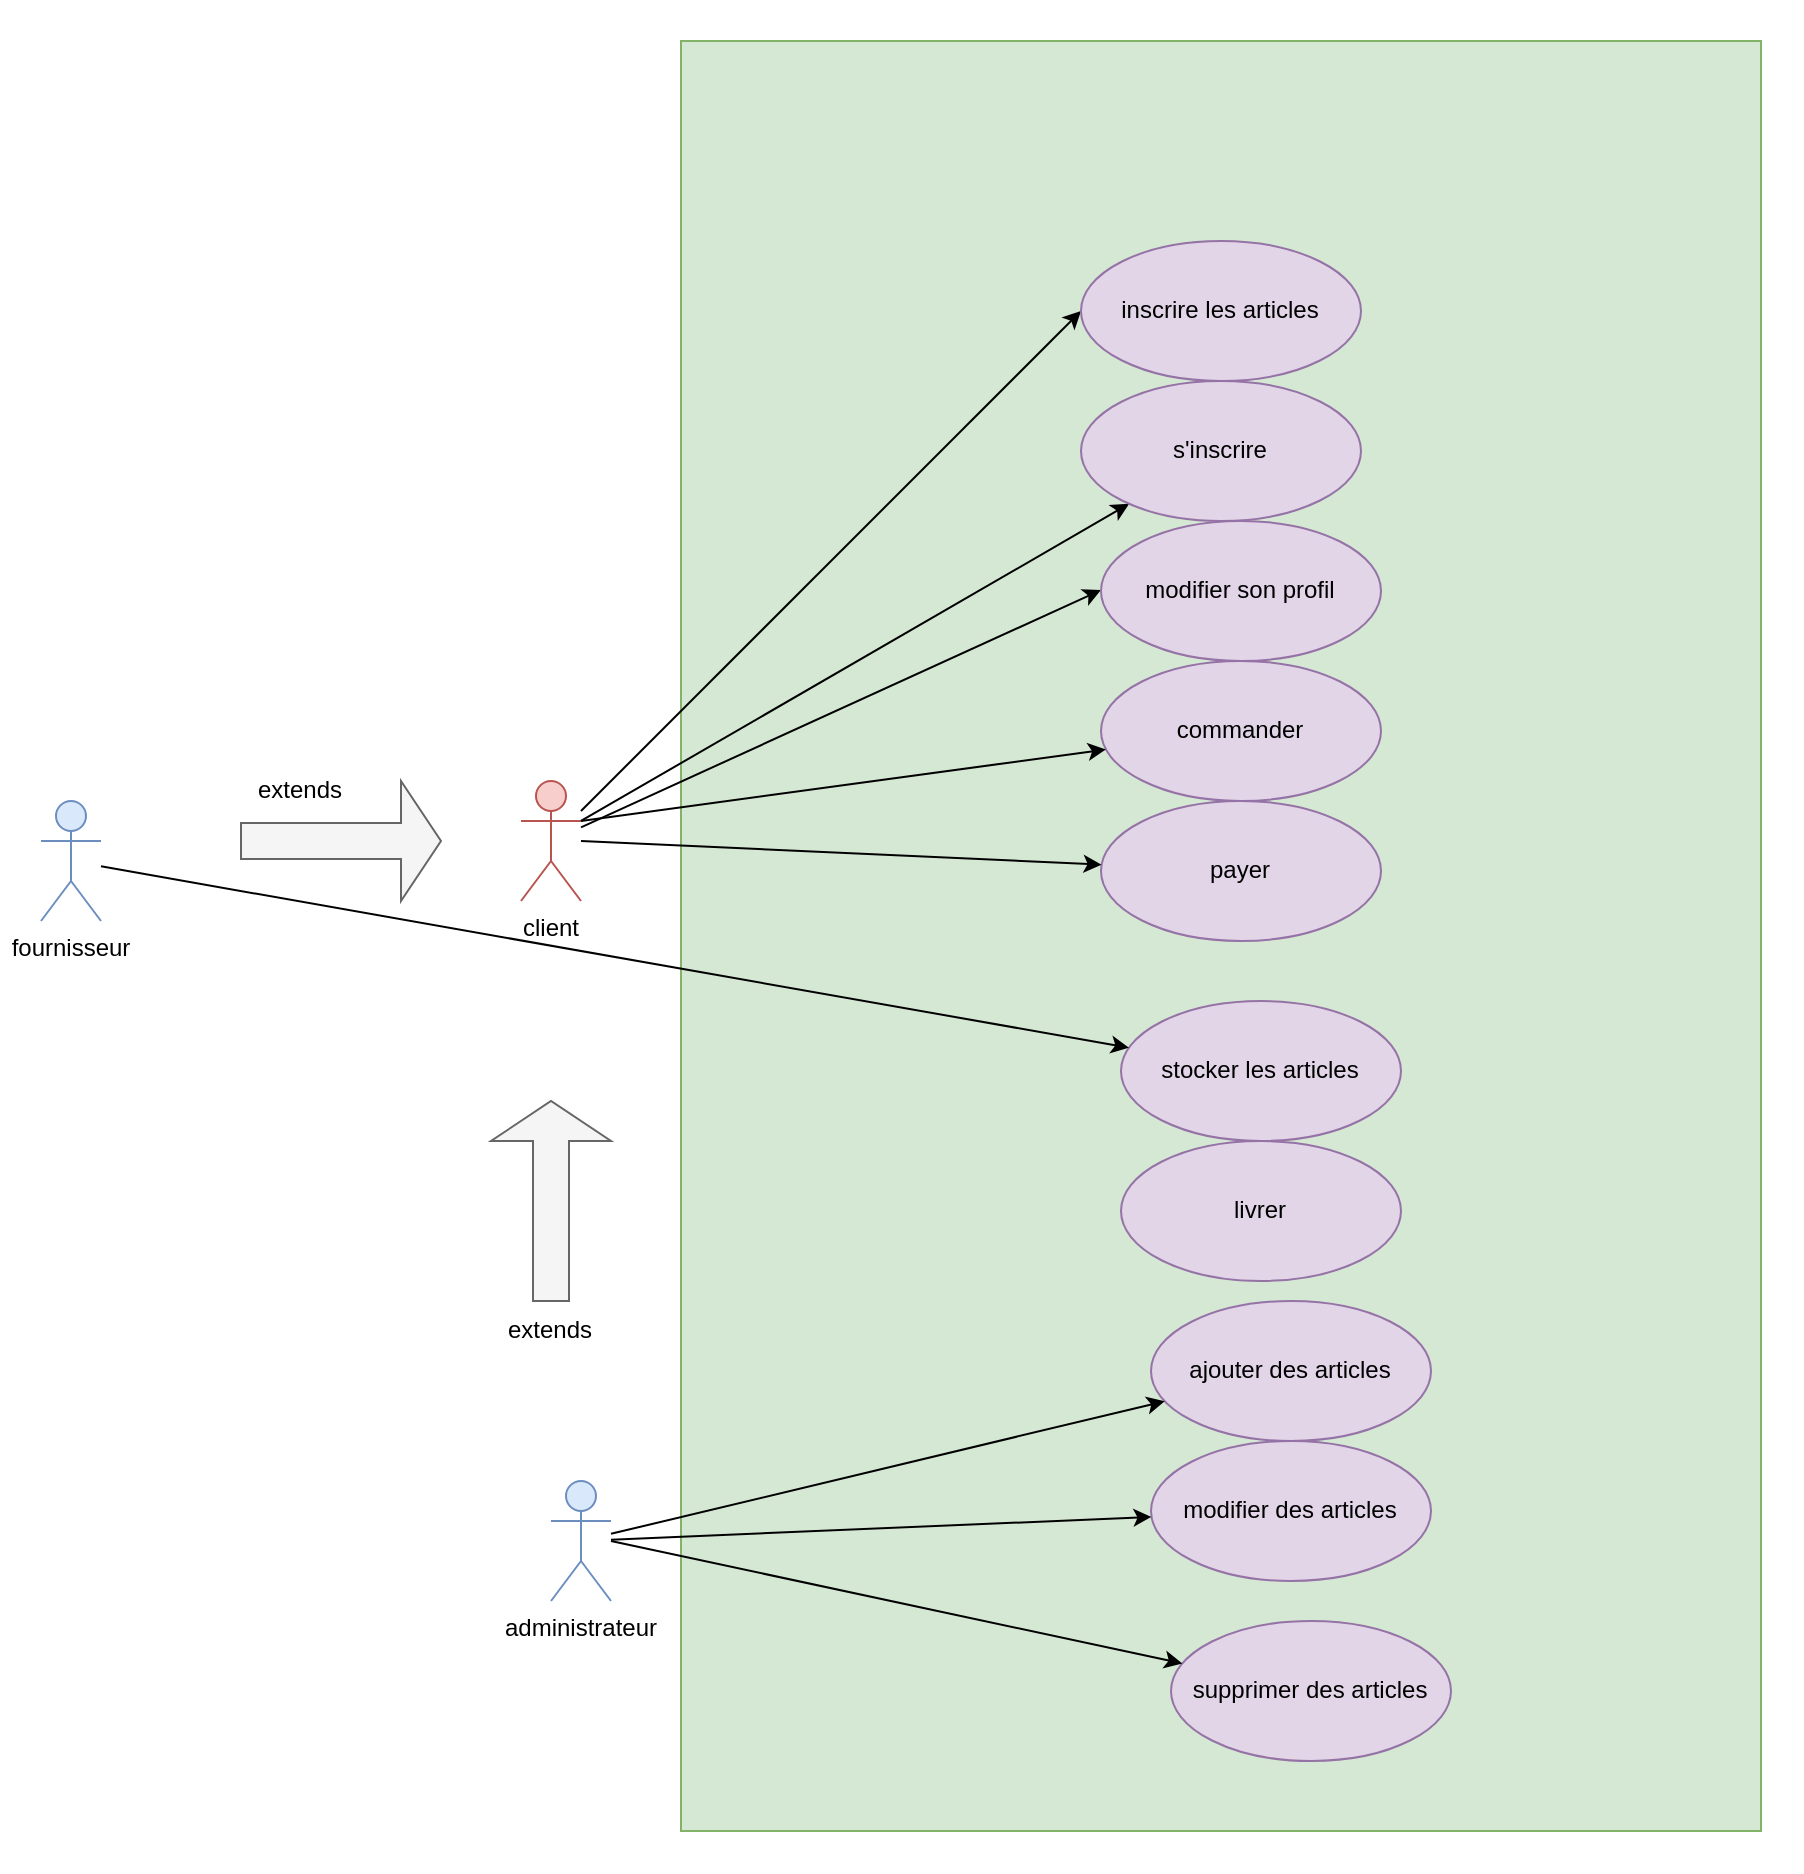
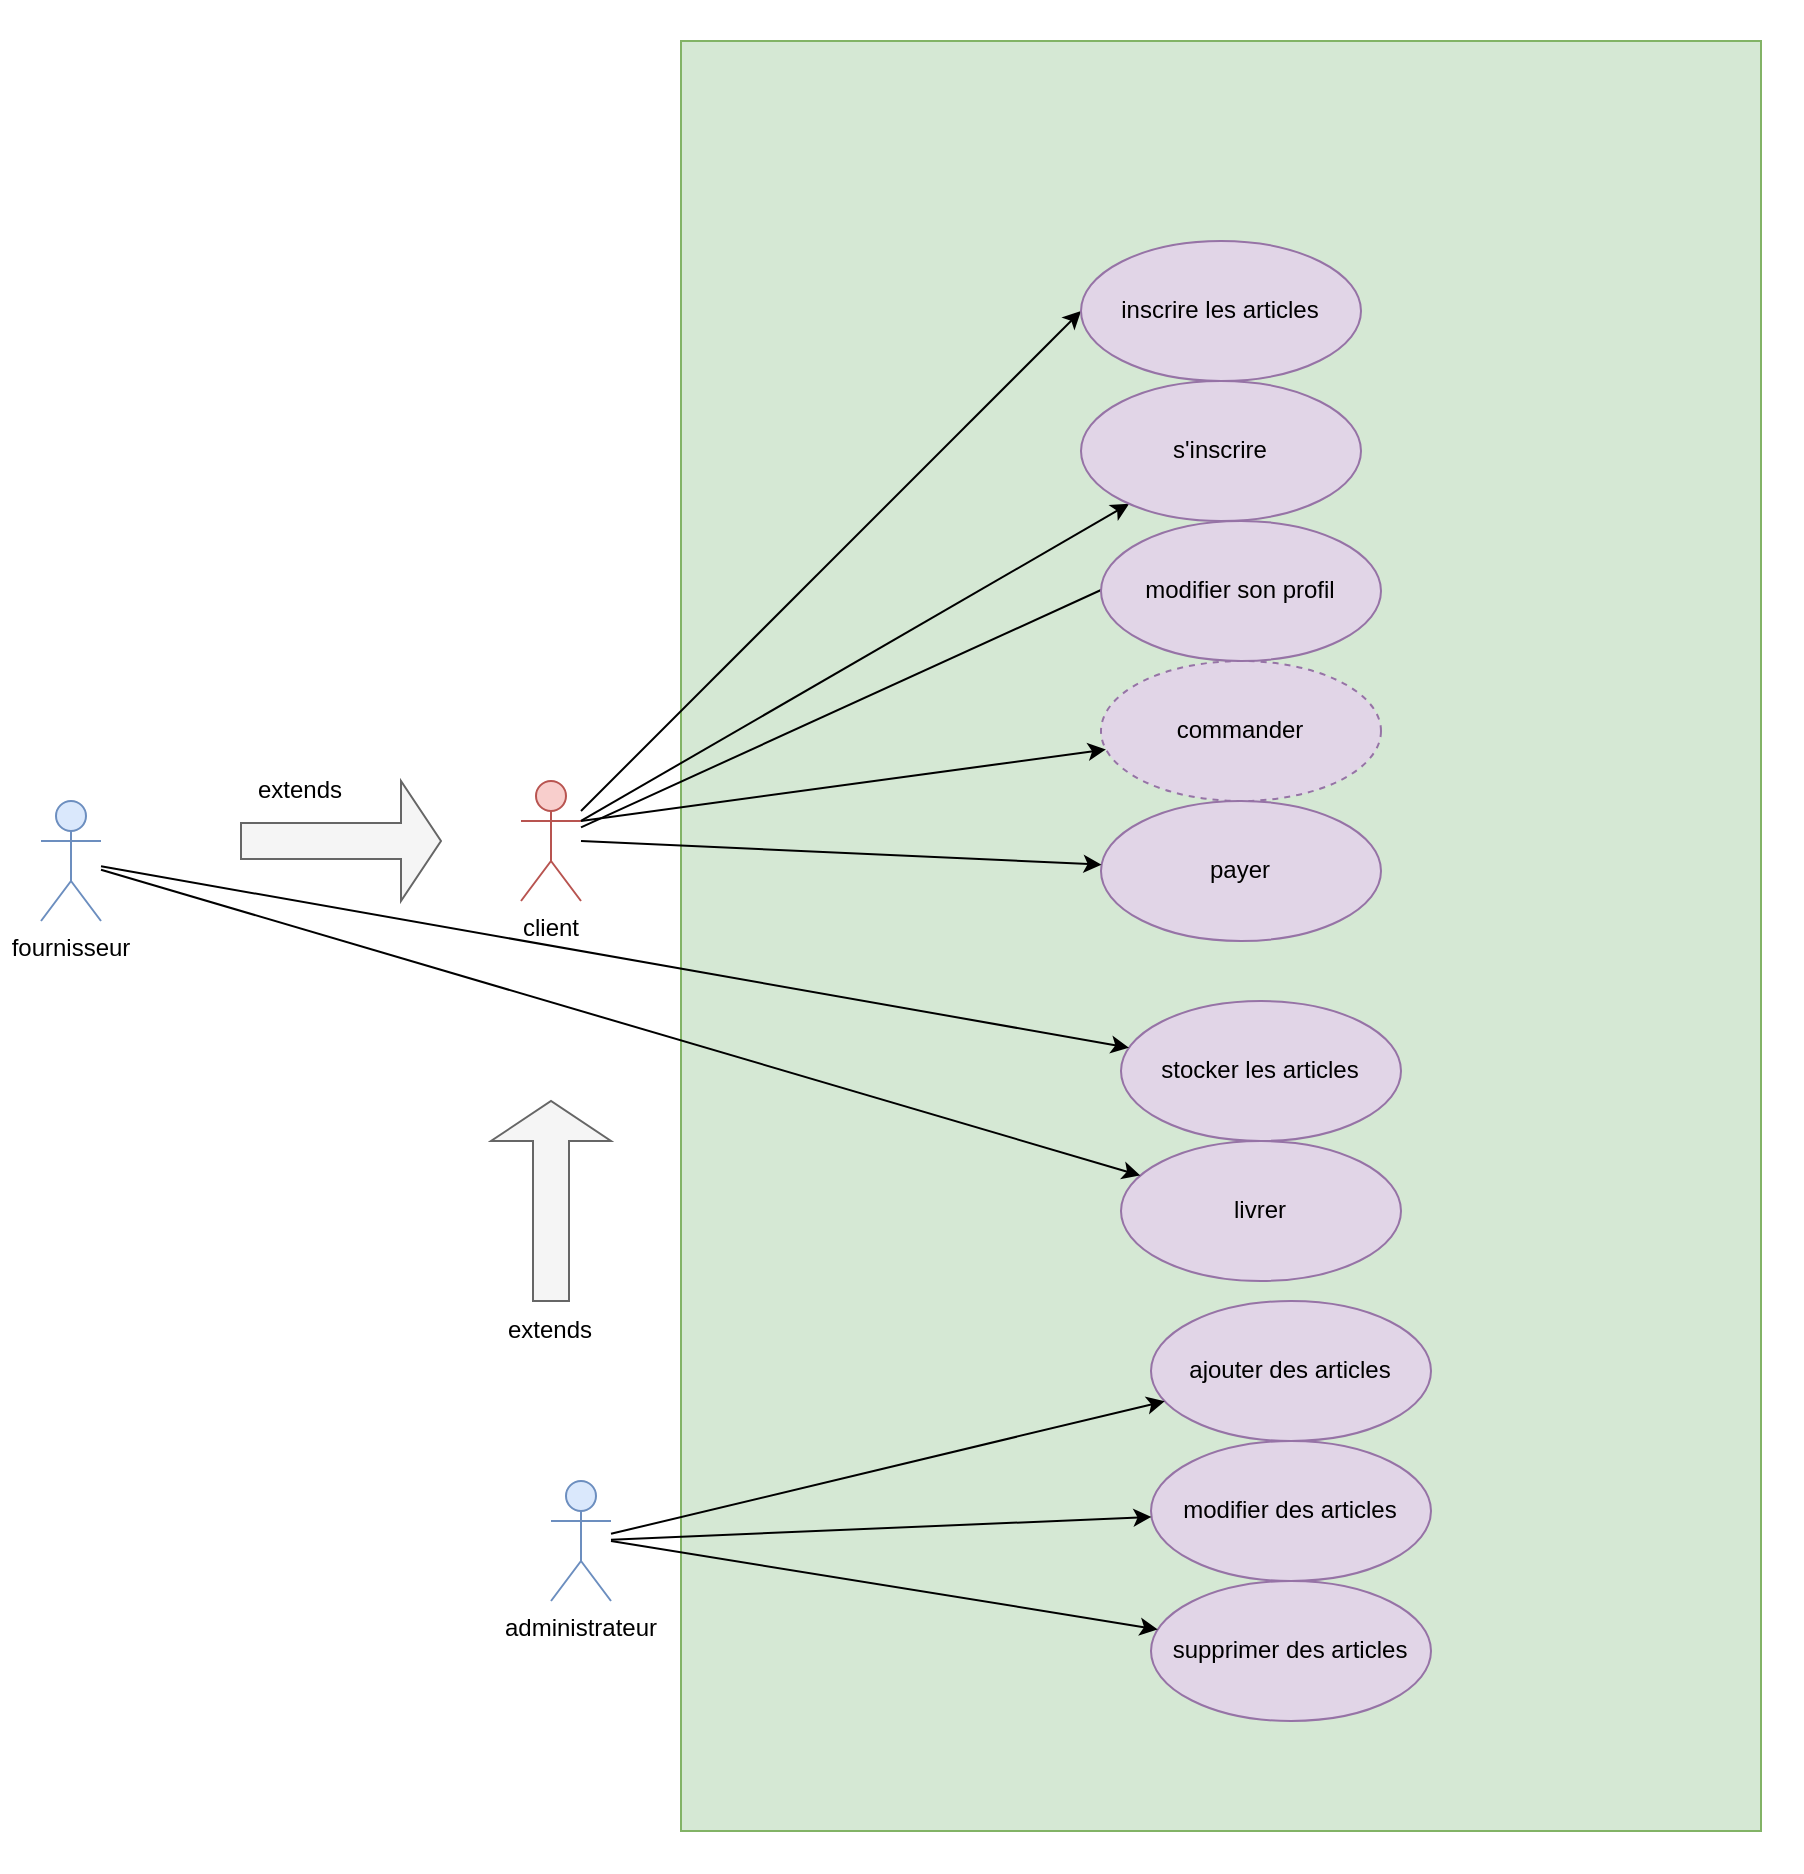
edge "client" -> "modifier son profil": arrowhead classic -> none
node "commander": style solid -> dashed
edge "fournisseur" -> "livrer": added
node "supprimer des articles": moved (1311, 1691) -> (1291, 1651)
